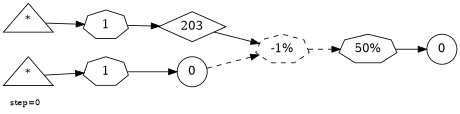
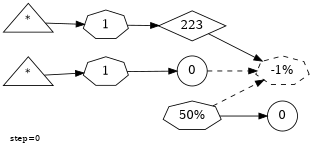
node "203": label "203" -> "223"
edge "-1%" -> "50%": reversed
